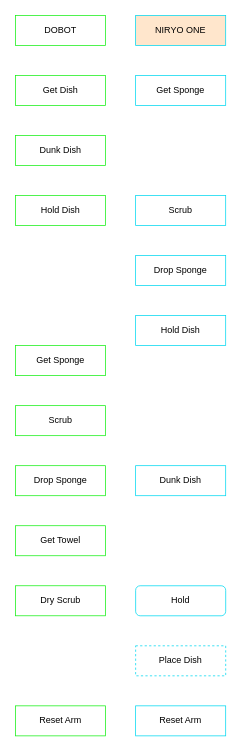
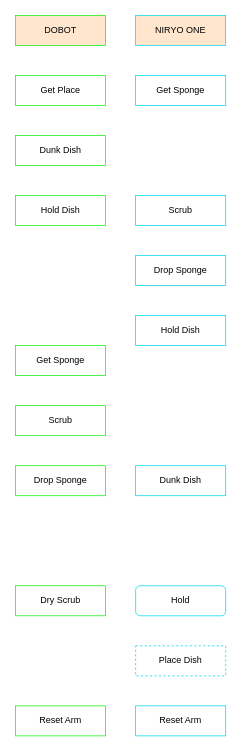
node "DOBOT": fillcolor #ffffff -> #ffe6cc
node "Get Dish": label "Get Dish" -> "Get Place"
node "Get Towel": removed
